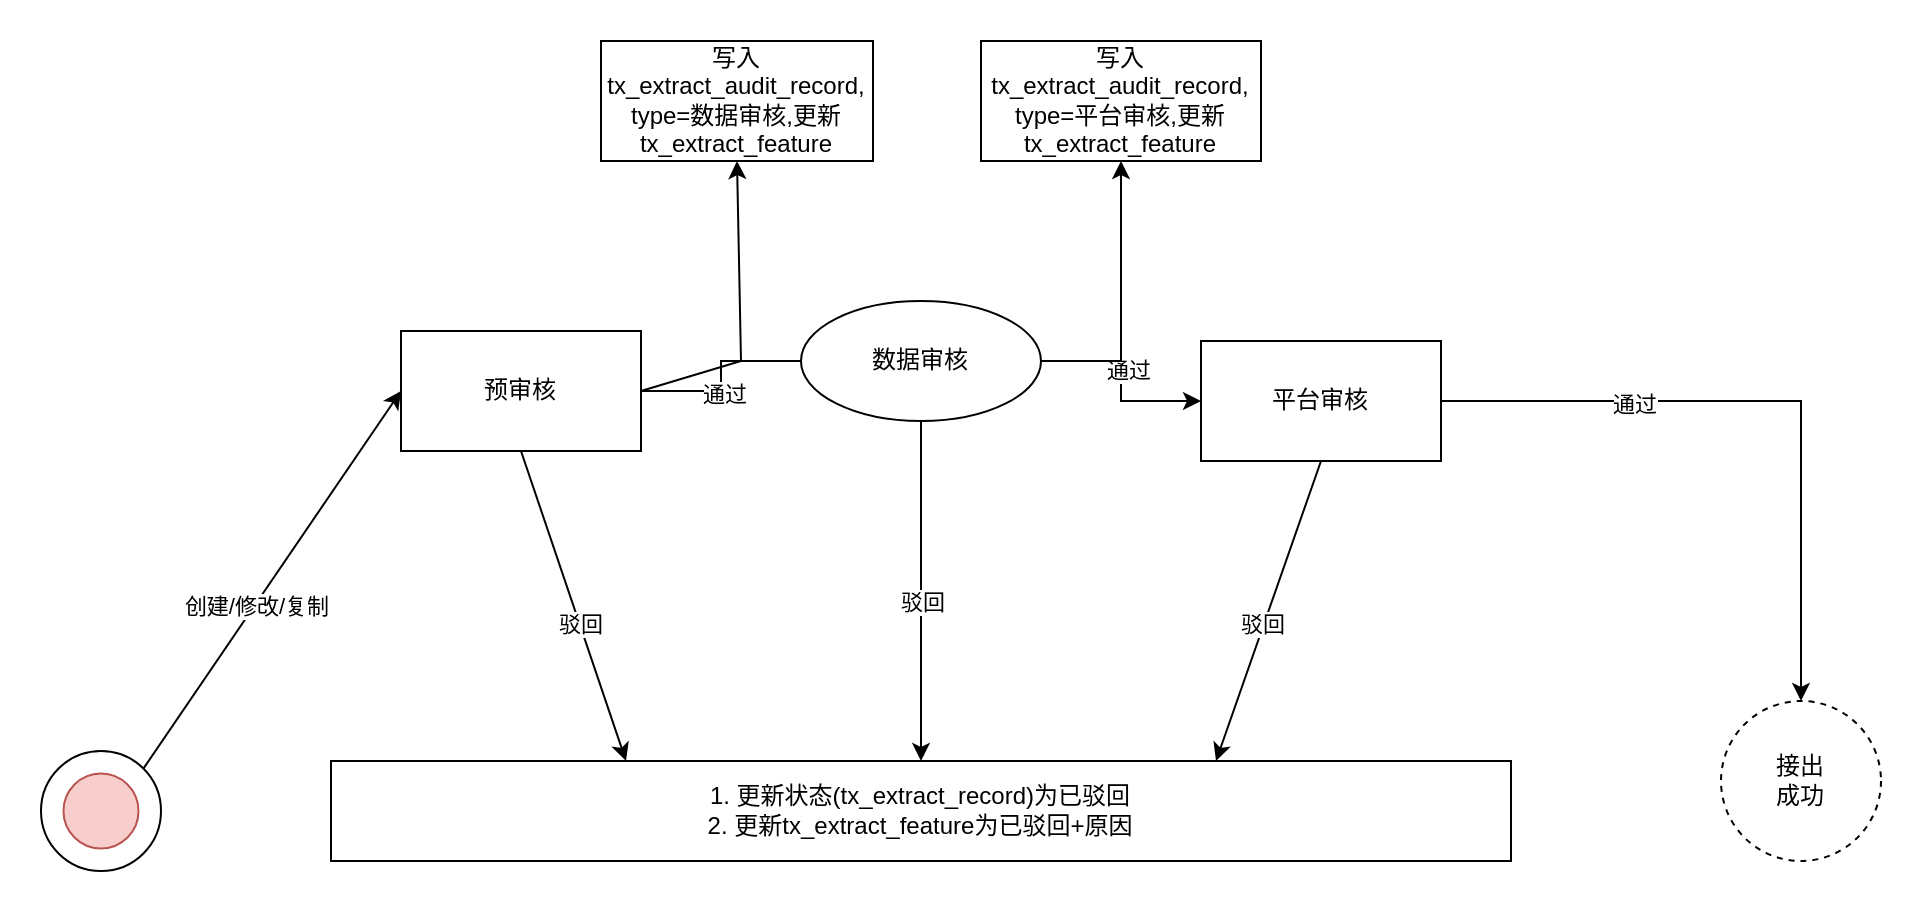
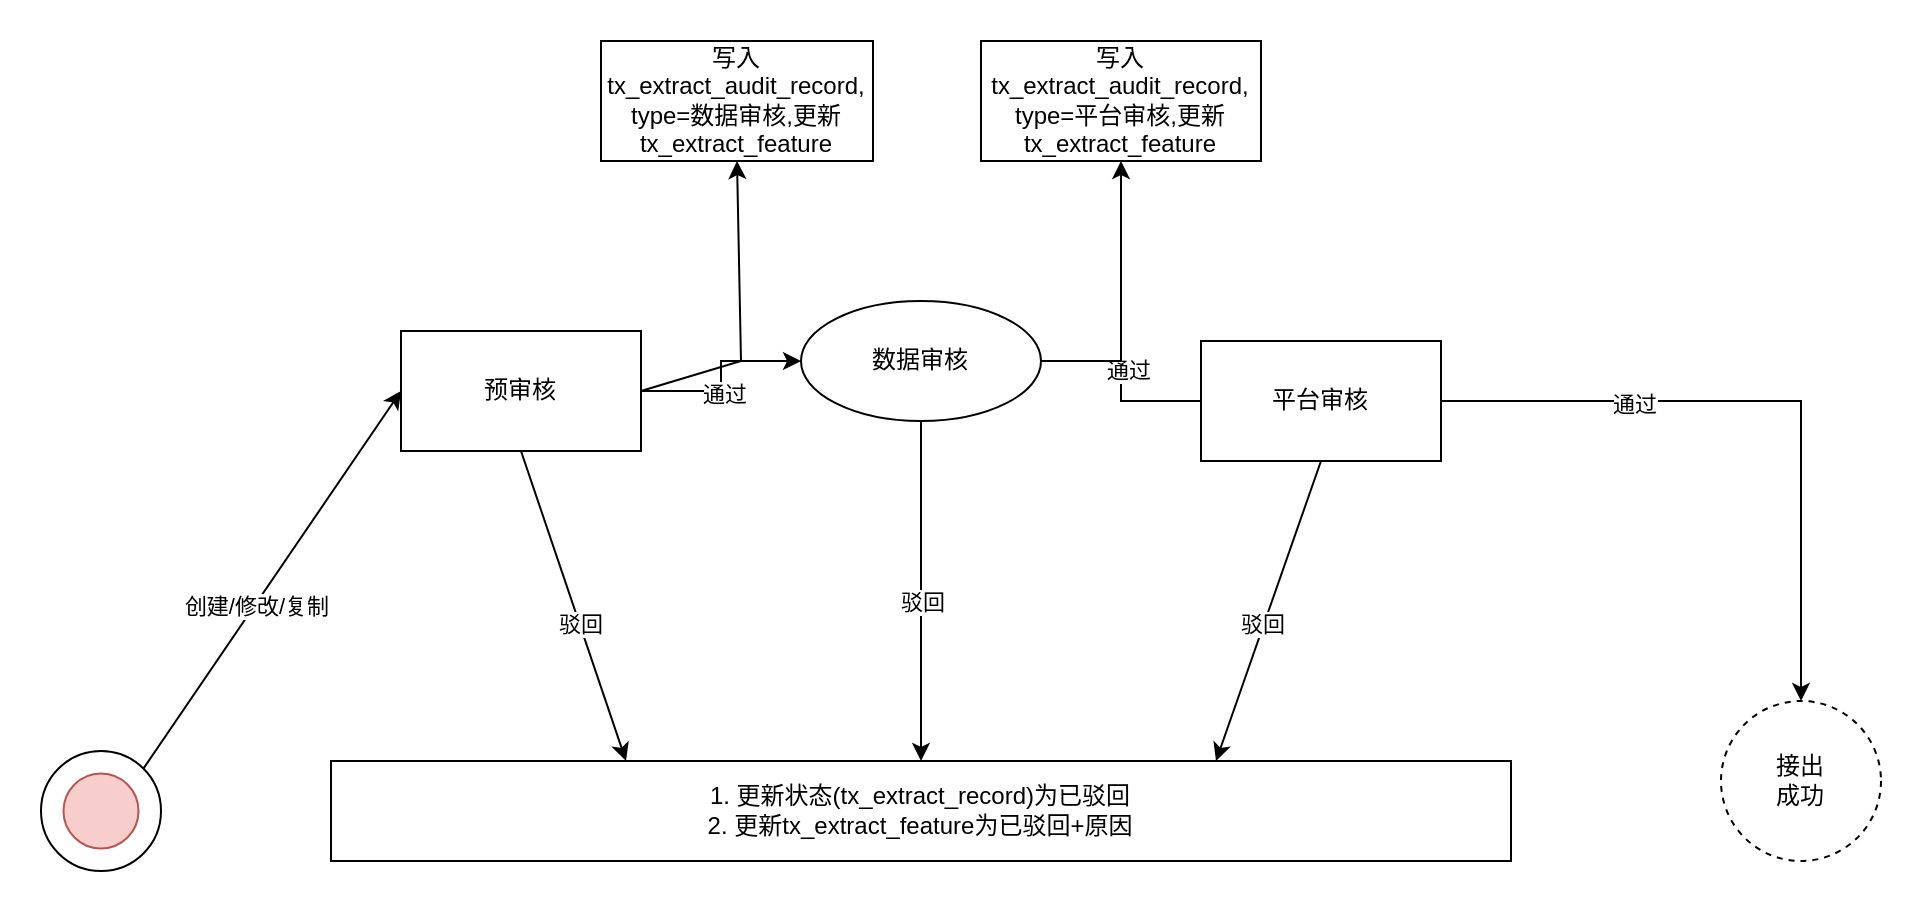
edge "数据审核" -- "预审核": arrowhead none -> classic
edge "数据审核" -> "平台审核": arrowhead classic -> none
